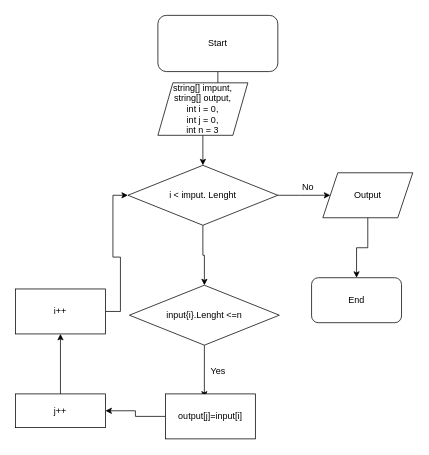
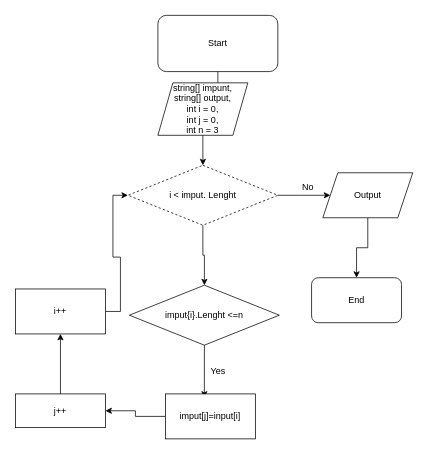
node "i < imput. Lenght": style solid -> dashed
node "input{i}.Lenght <=n": label "input{i}.Lenght <=n" -> "imput{i}.Lenght <=n"
node "output[j]=input[i]": label "output[j]=input[i]" -> "imput[j]=input[i]"
